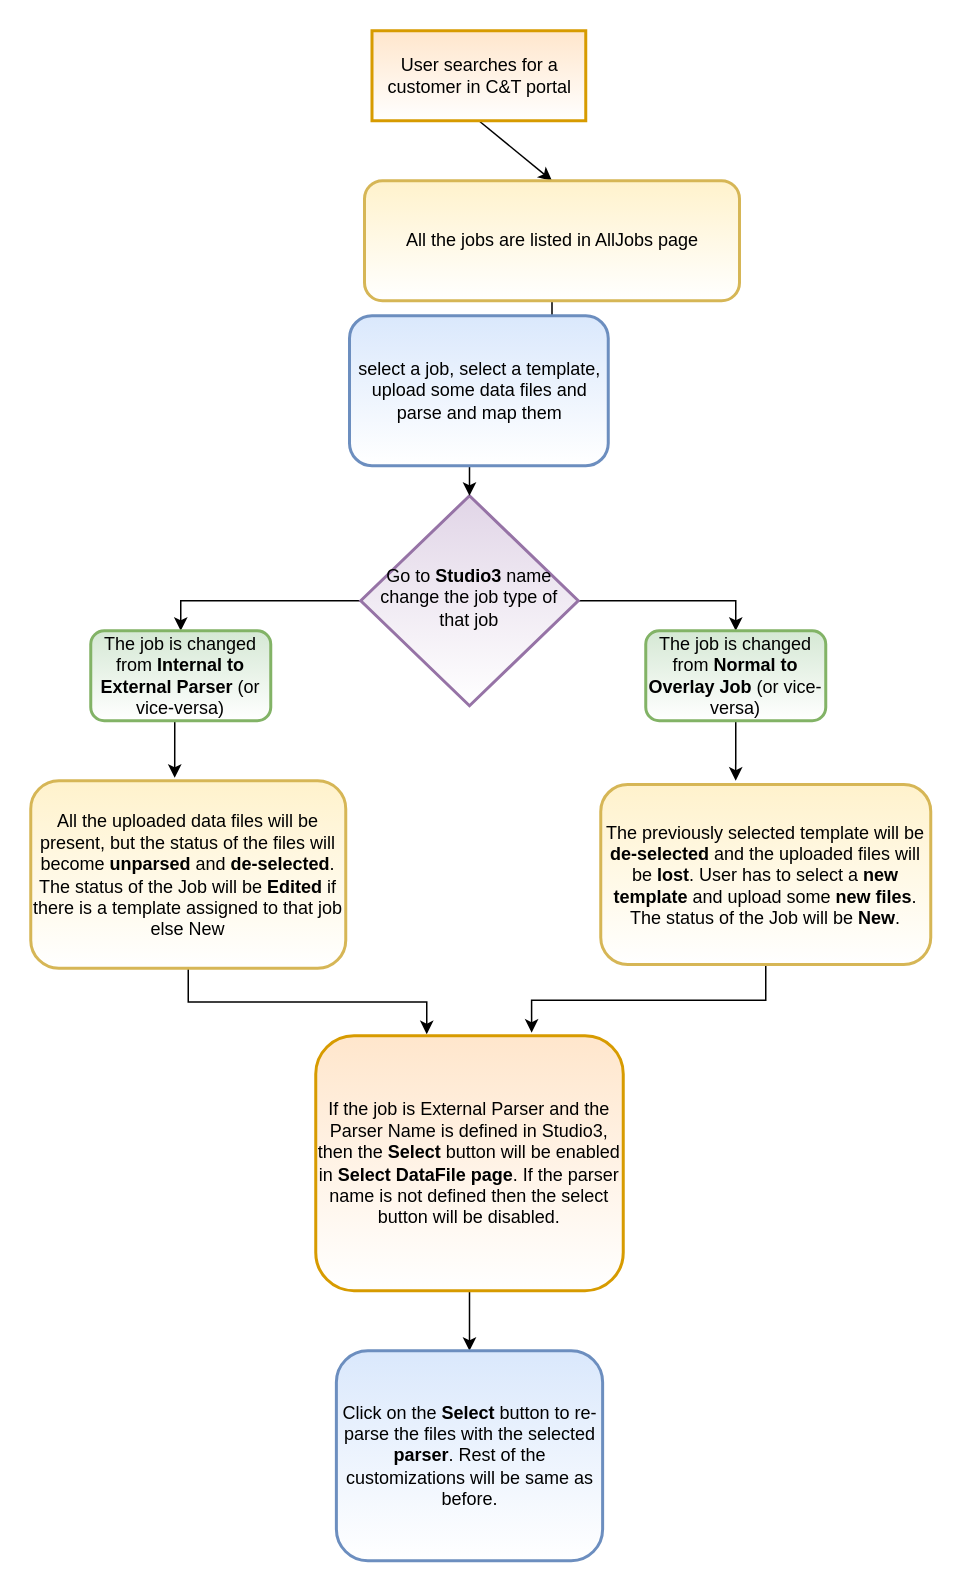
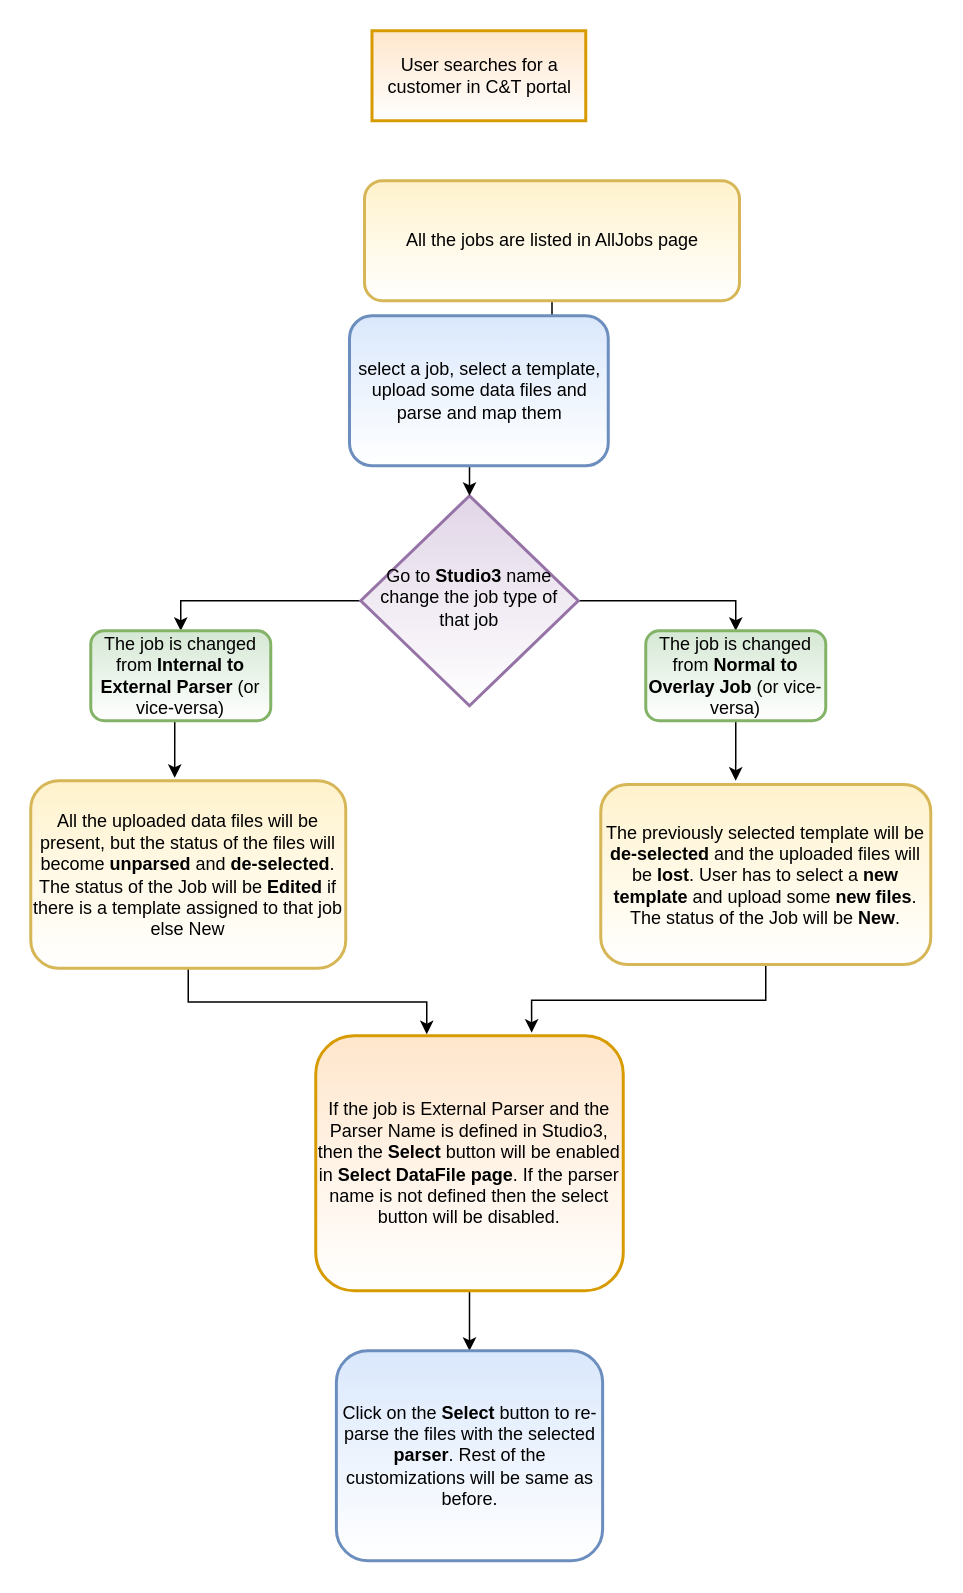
edge "User searches for a customer in C&T portal" -> "All the jobs are listed in AllJobs page": removed
